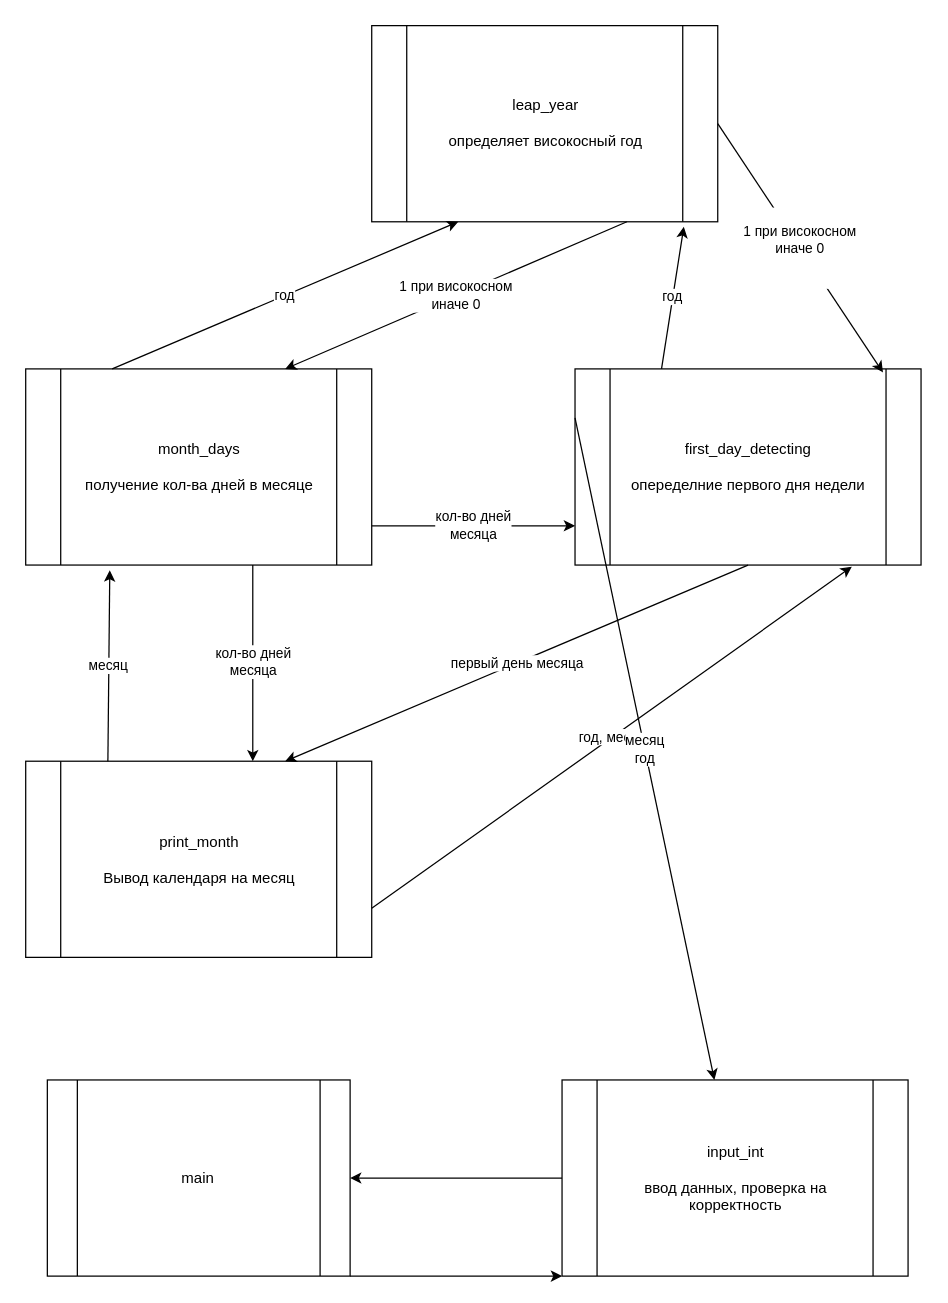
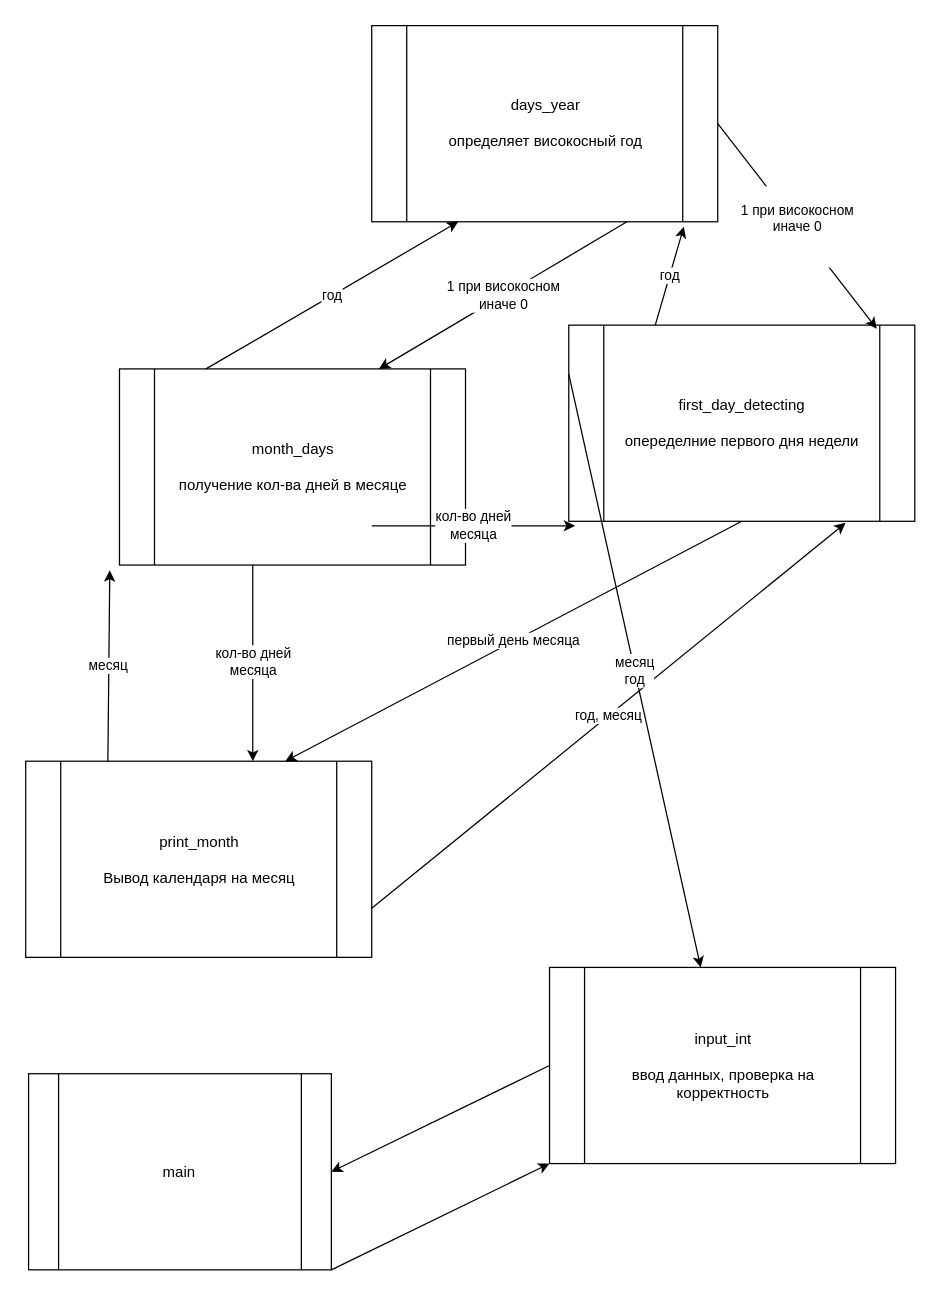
node "leap_year определяет високосный год": label "leap_year определяет високосный год" -> "days_year определяет високосный год"
node "month_days получение кол-ва дней в месяце": moved (199, 467) -> (292, 467)
node "first_day_detecting опеределние первого дня недели": moved (748, 467) -> (741, 423)
node "main": moved (199, 1178) -> (180, 1171)
node "input_int ввод данных, проверка на корректность": moved (735, 1178) -> (722, 1065)
